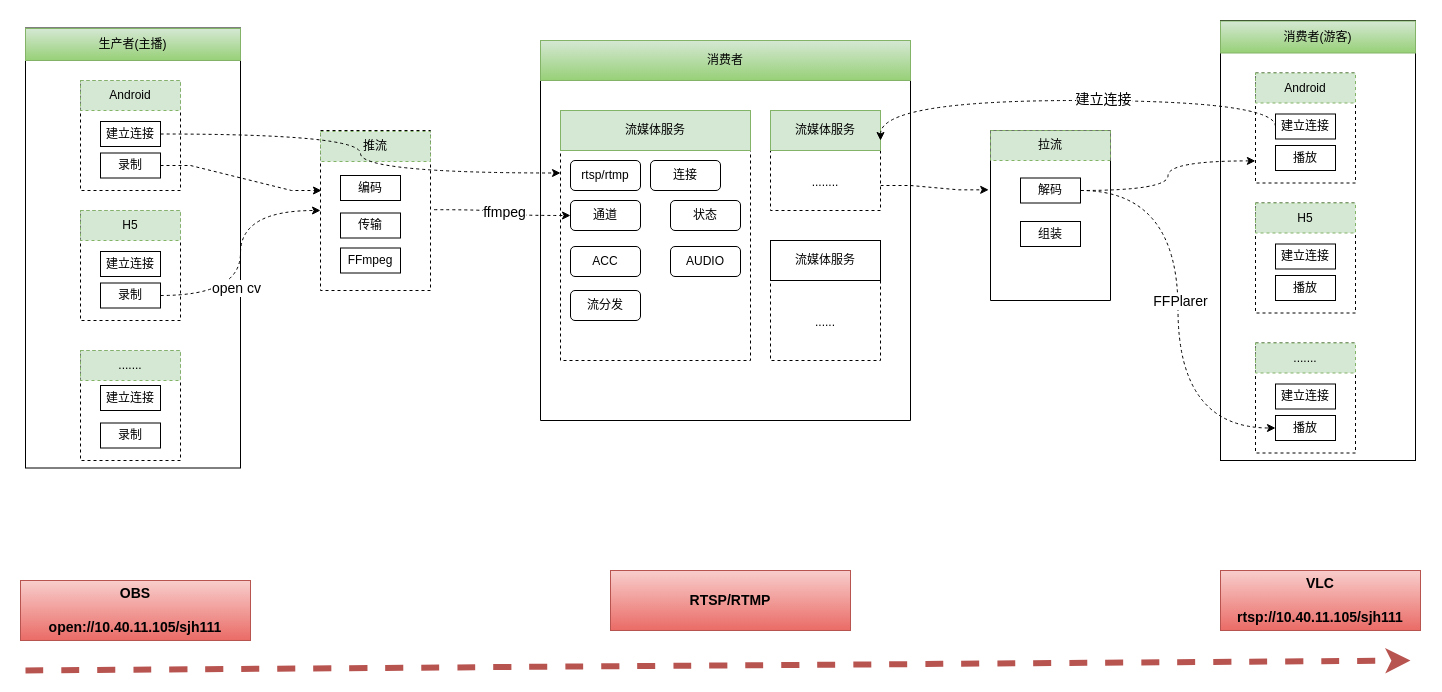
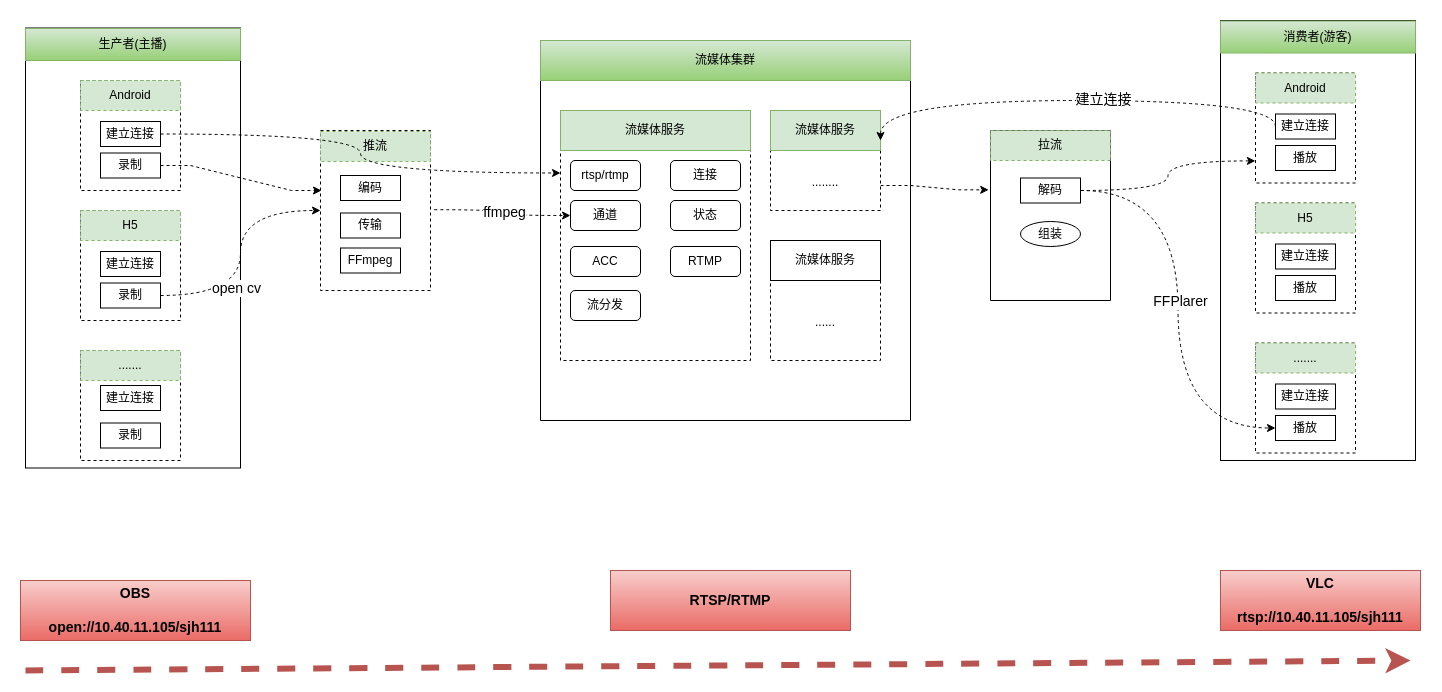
node "消费者": label "消费者" -> "流媒体集群"
node "连接": moved (686, 176) -> (706, 176)
node "组装": shape rectangle -> ellipse
node "AUDIO": label "AUDIO" -> "RTMP"
